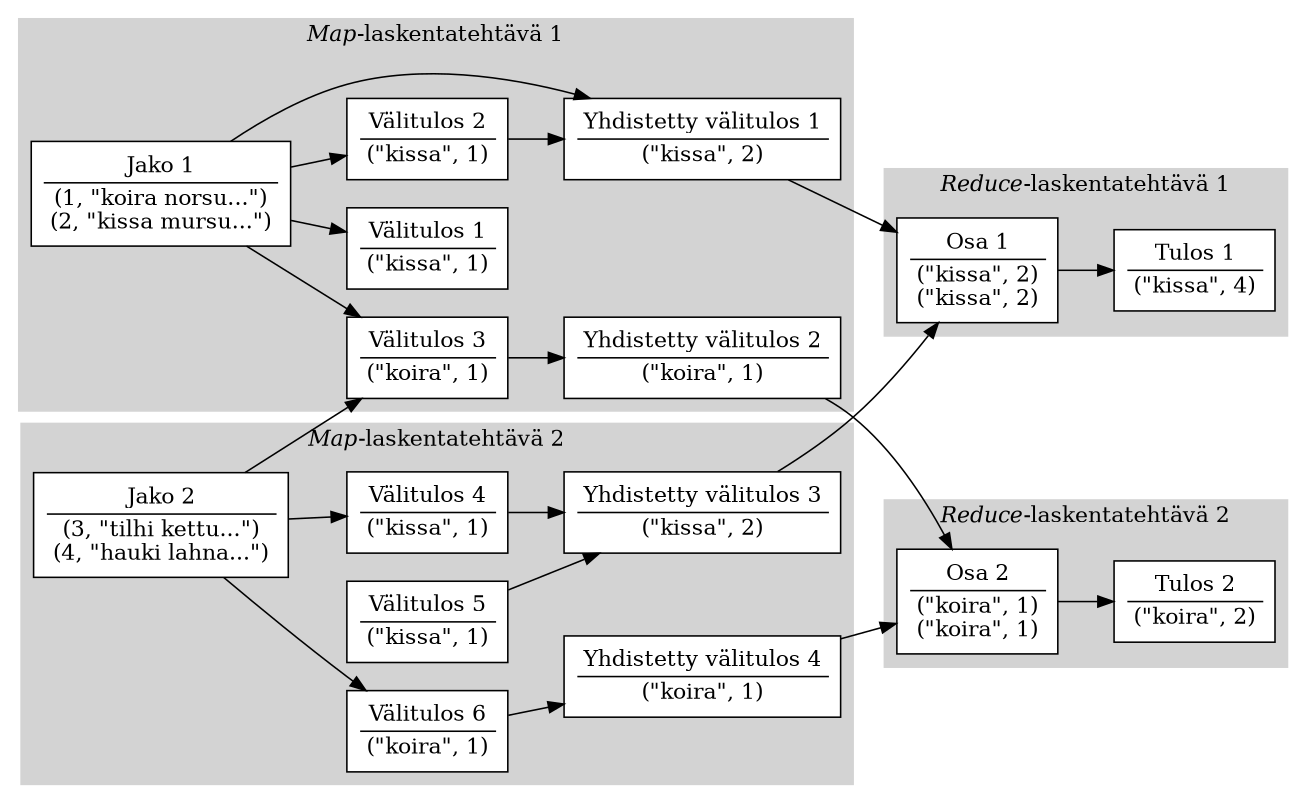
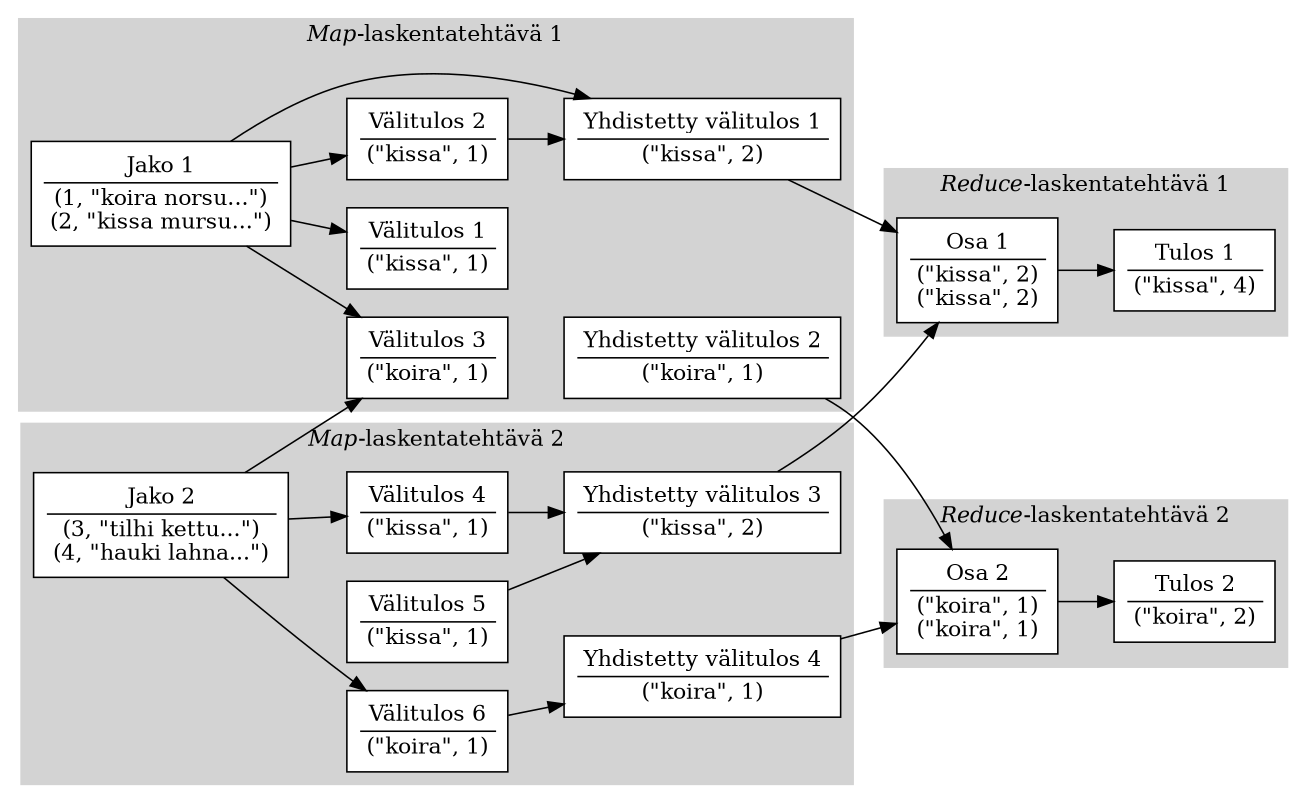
edge "Välitulos 3" -> "Yhdistetty välitulos 2": removed
